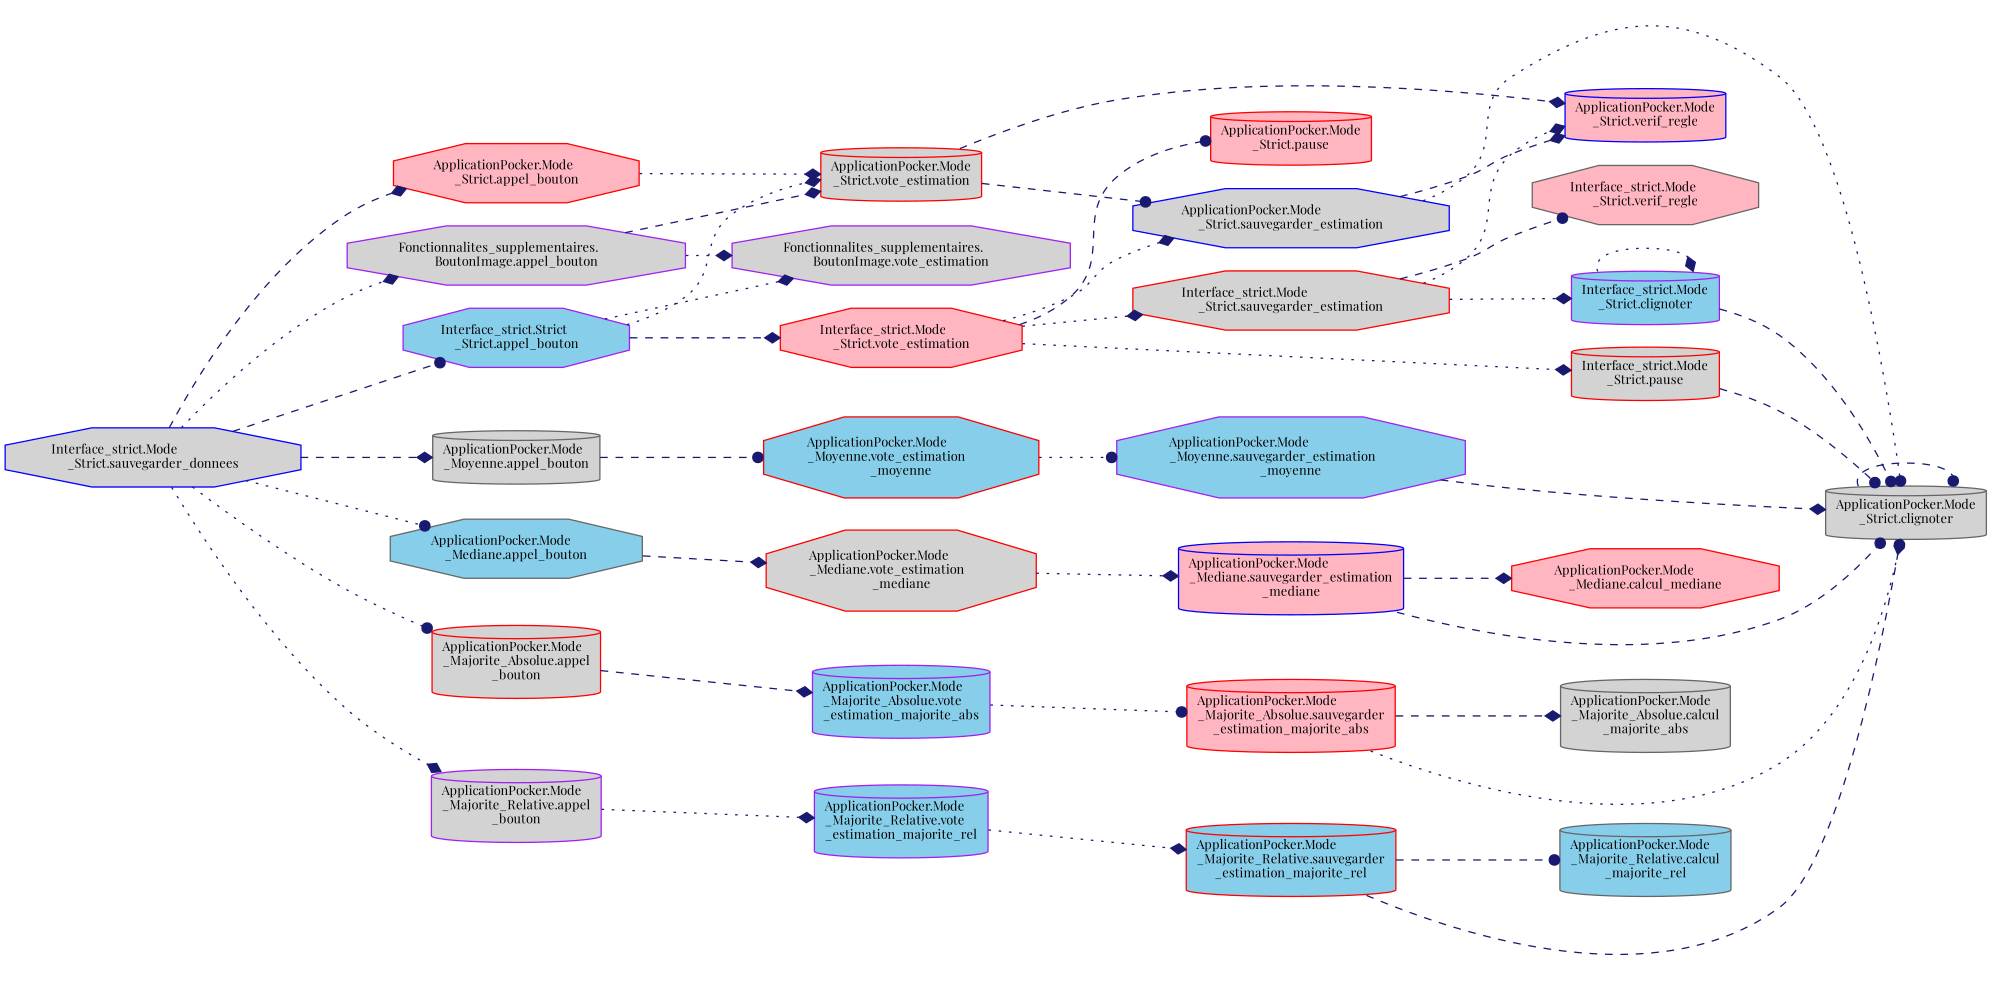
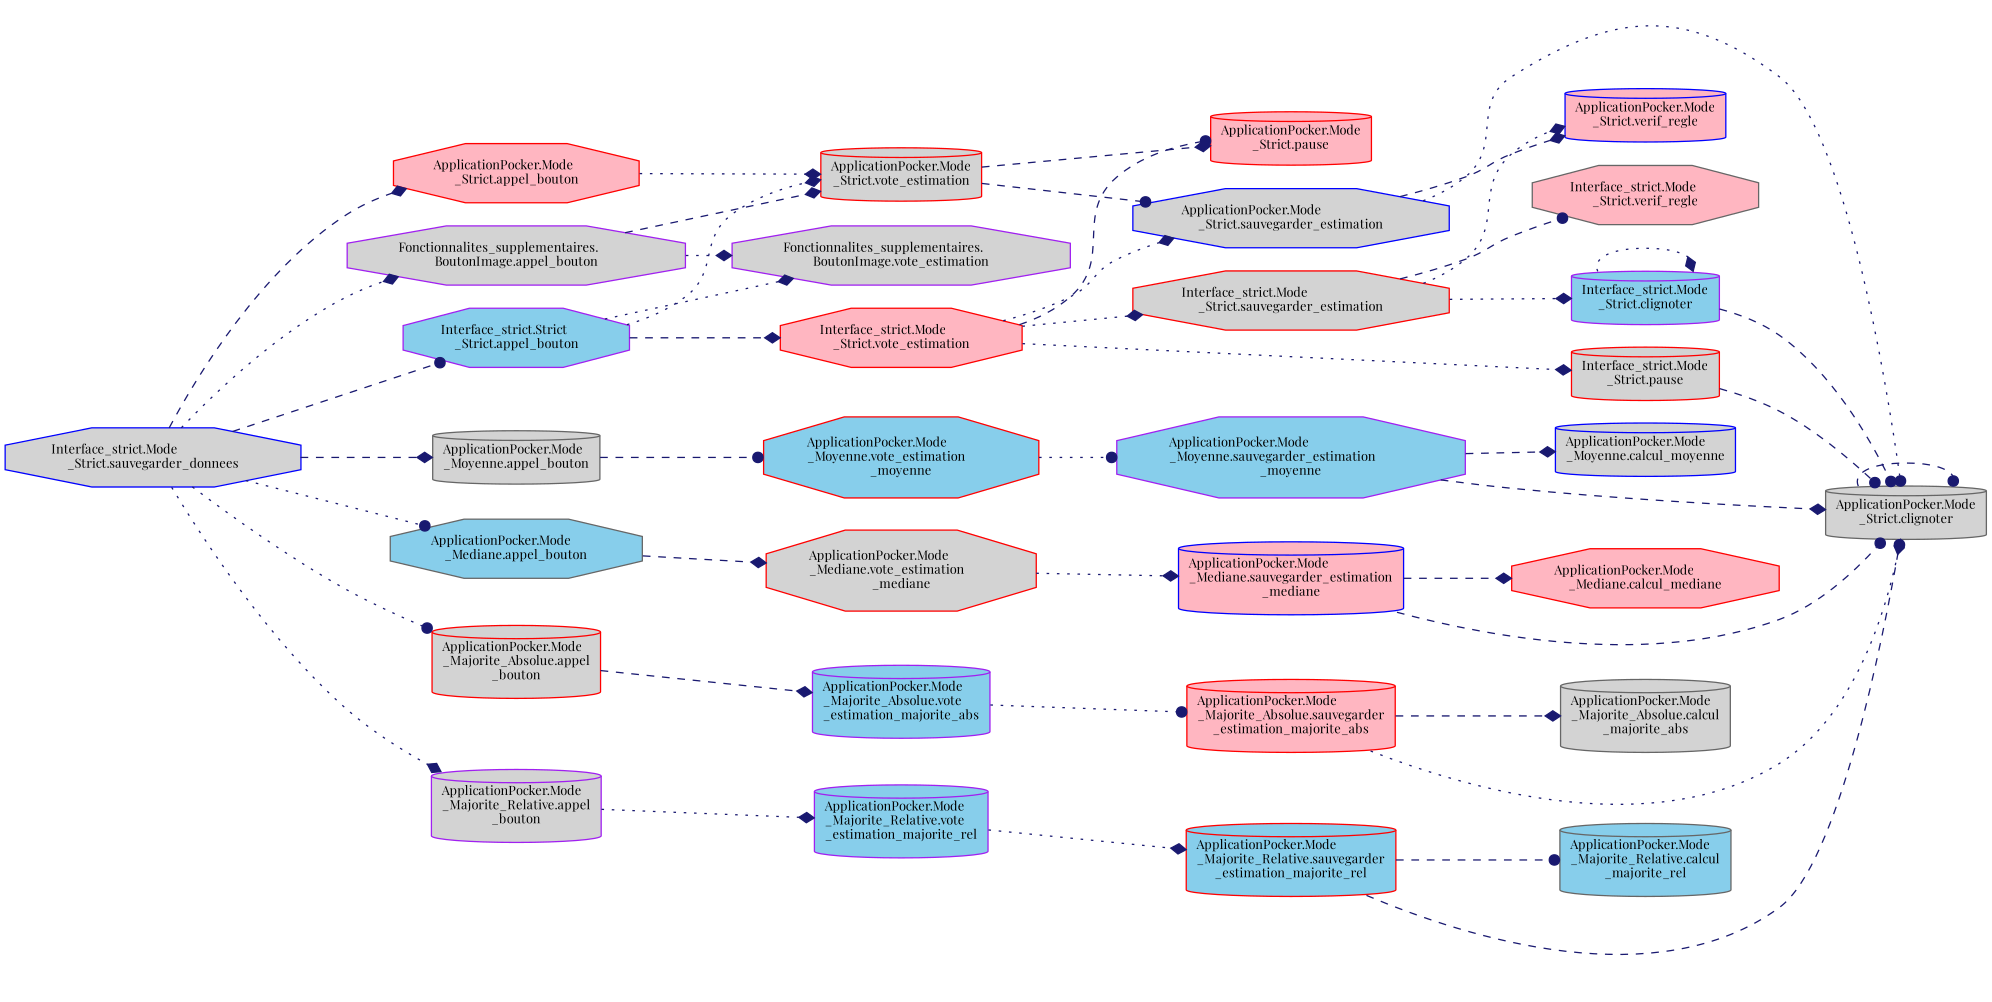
edge "ApplicationPocker.Mode _Strict.vote_estimation" -> "ApplicationPocker.Mode _Strict.verif_regle": now "ApplicationPocker.Mode _Strict.vote_estimation" -> "ApplicationPocker.Mode _Strict.pause"
node "ApplicationPocker.Mode _Moyenne.calcul_moyenne": added
